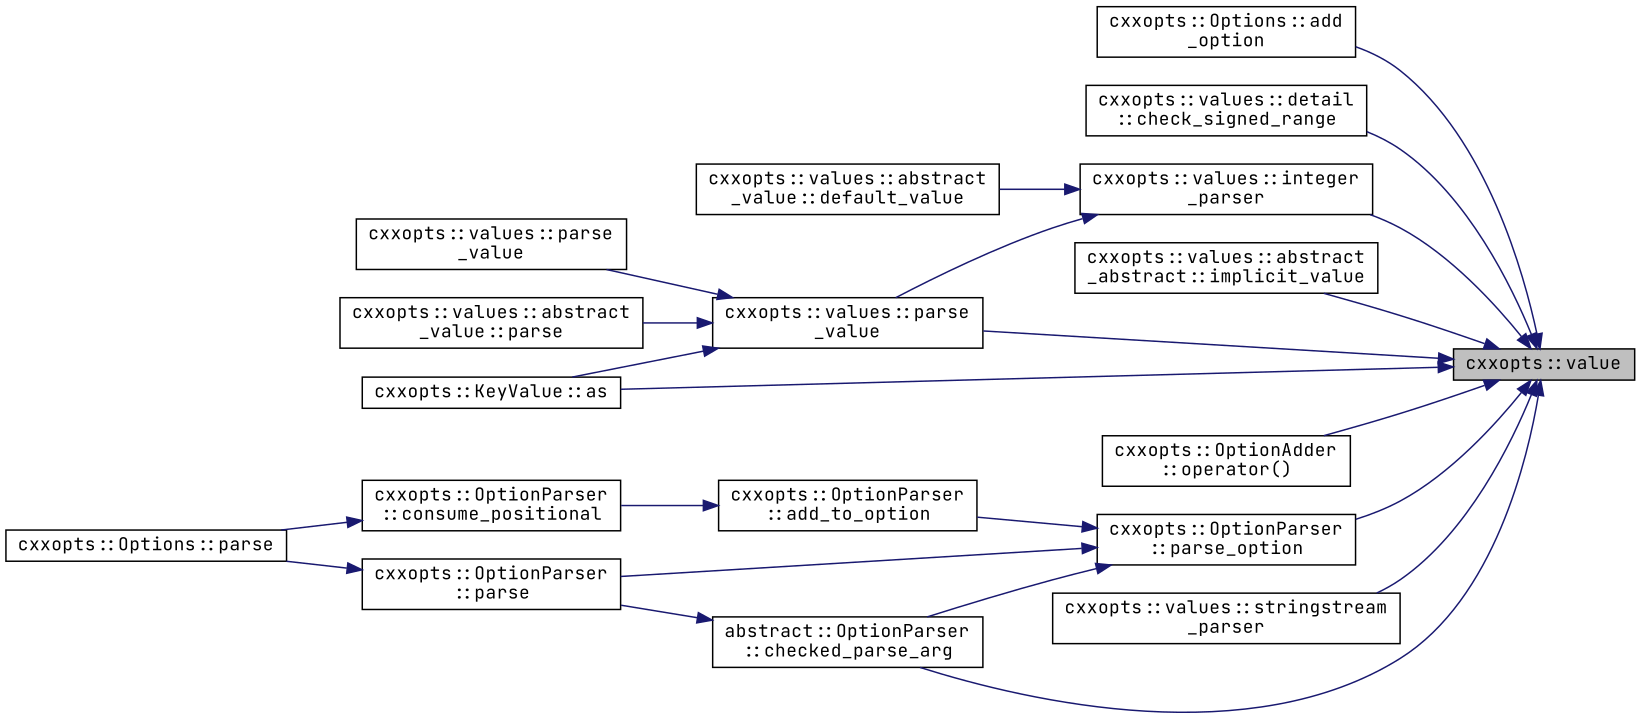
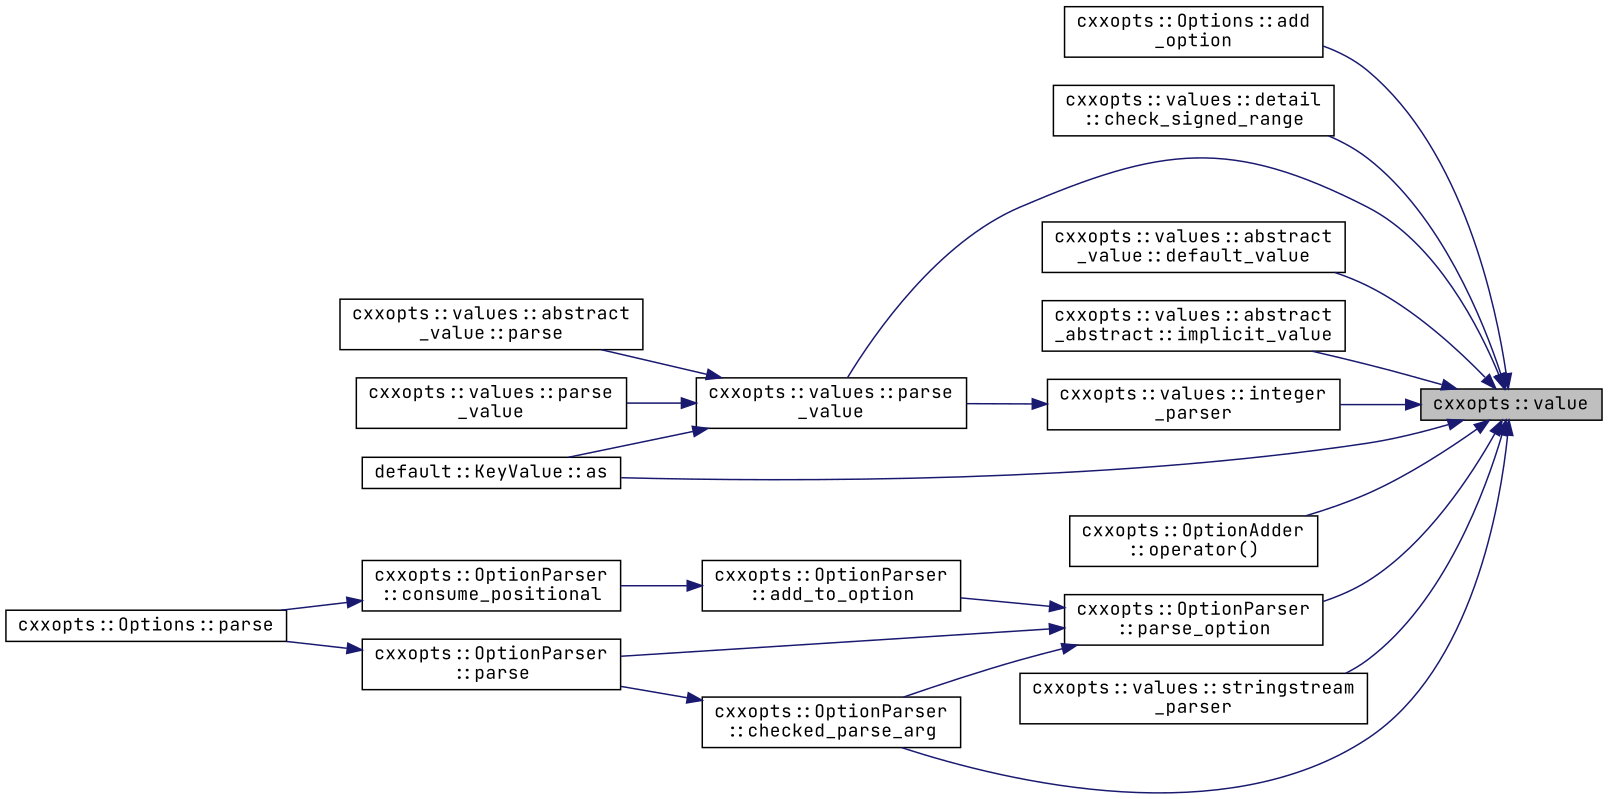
edge "cxxopts::values::abstract _value::default_value" -> "cxxopts::values::integer _parser": now "cxxopts::values::abstract _value::default_value" -> "cxxopts::value"
node "cxxopts::KeyValue::as": label "cxxopts::KeyValue::as" -> "default::KeyValue::as"
node "abstract::OptionParser ::checked_parse_arg": label "abstract::OptionParser ::checked_parse_arg" -> "cxxopts::OptionParser ::checked_parse_arg"
